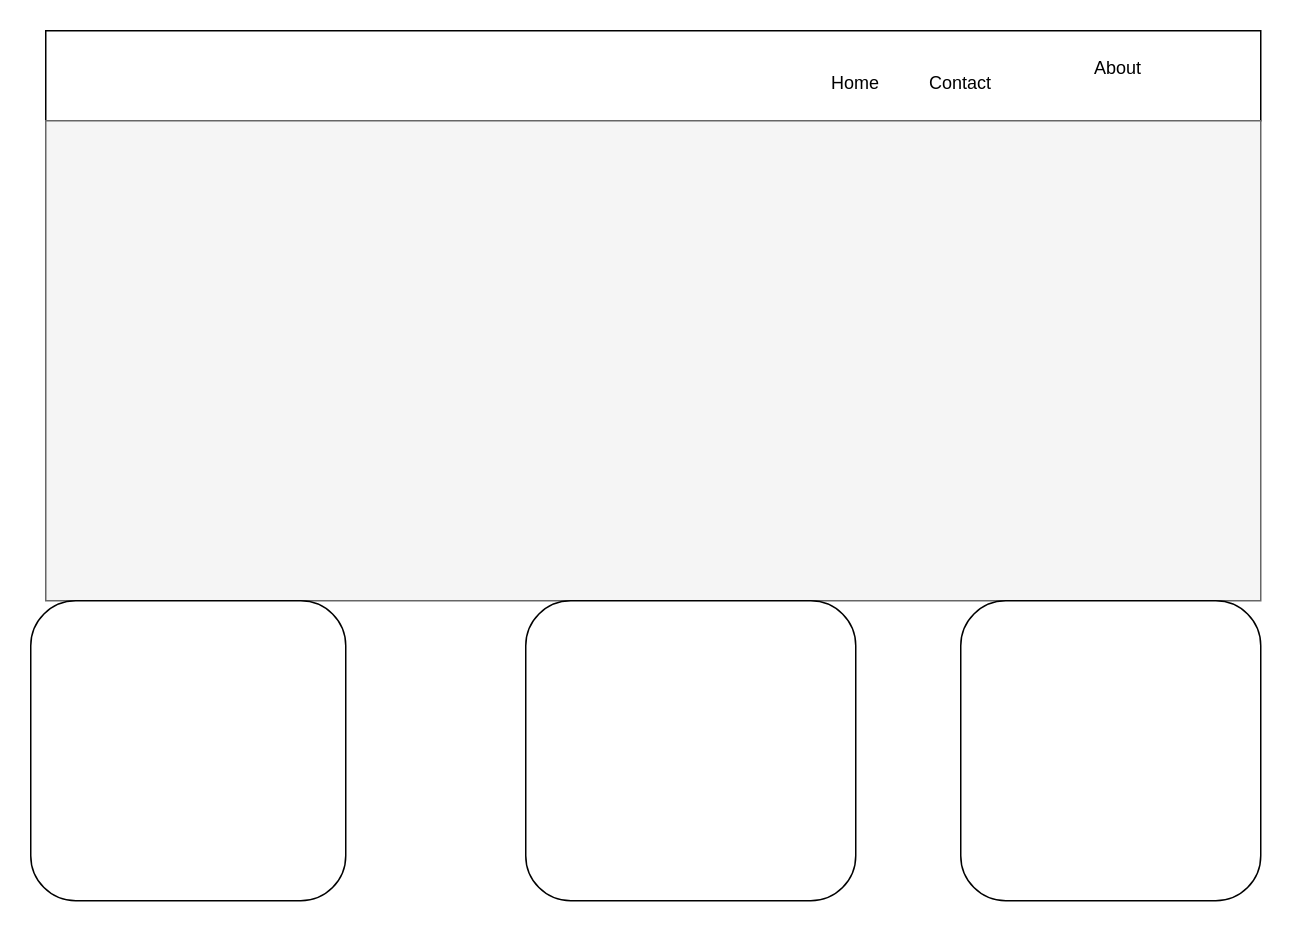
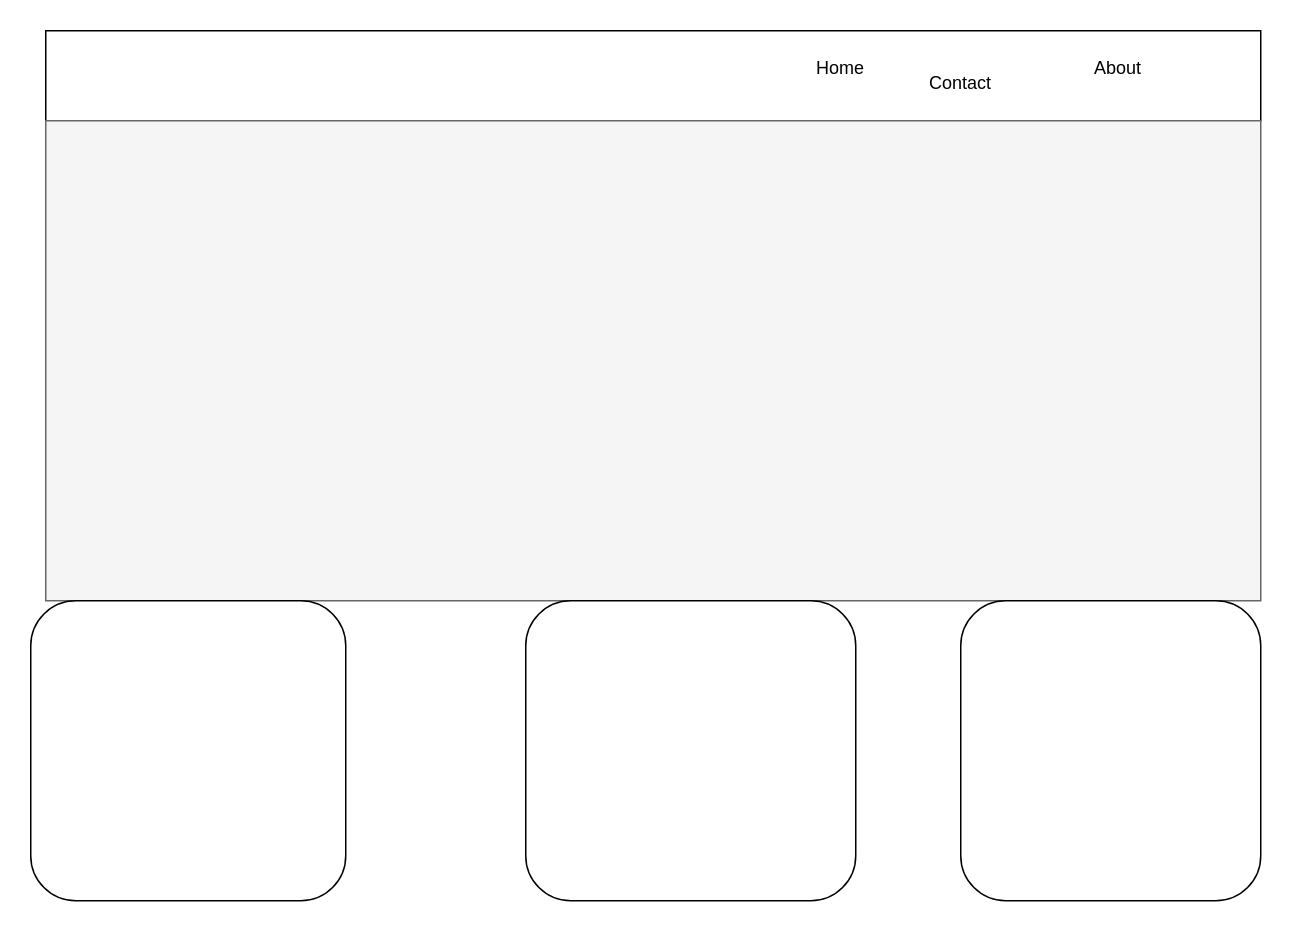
node "Home": moved (856, 83) -> (841, 68)
